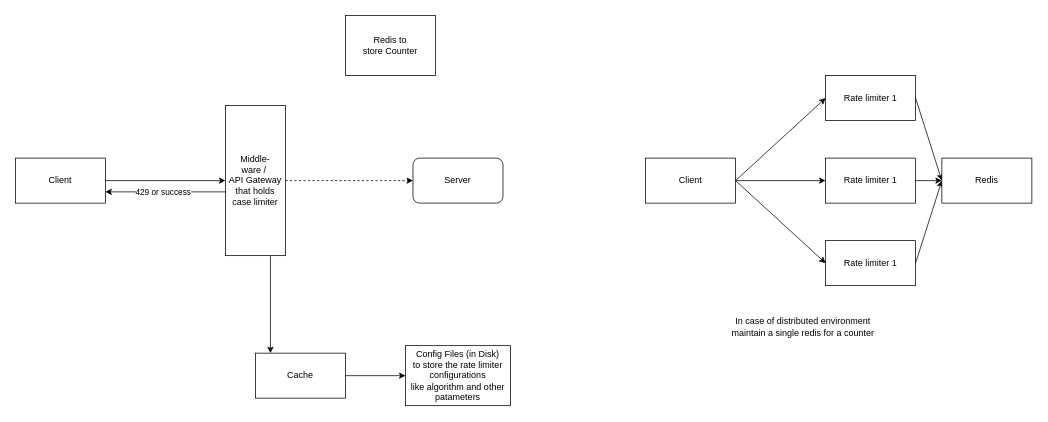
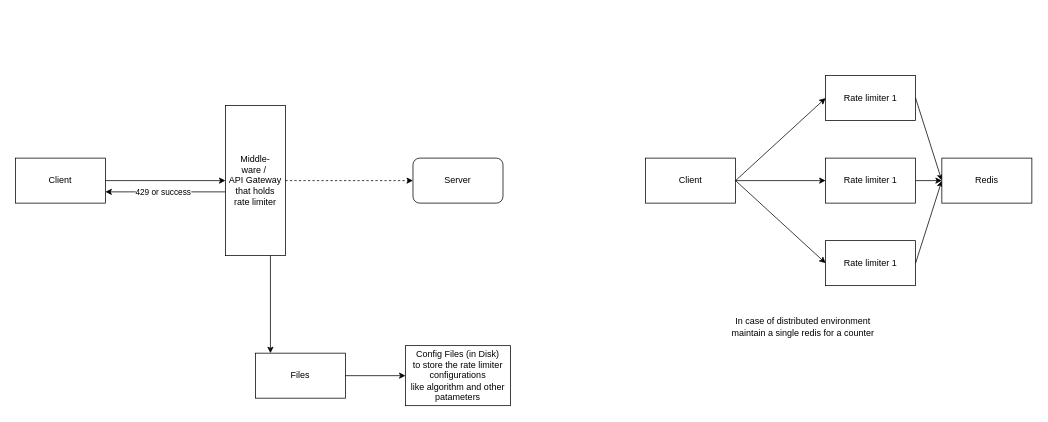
node "Redis to store Counter": removed
node "Middle- ware / API Gateway that holds case limiter": label "Middle- ware / API Gateway that holds case limiter" -> "Middle- ware / API Gateway that holds rate limiter"
node "Cache": label "Cache" -> "Files"
